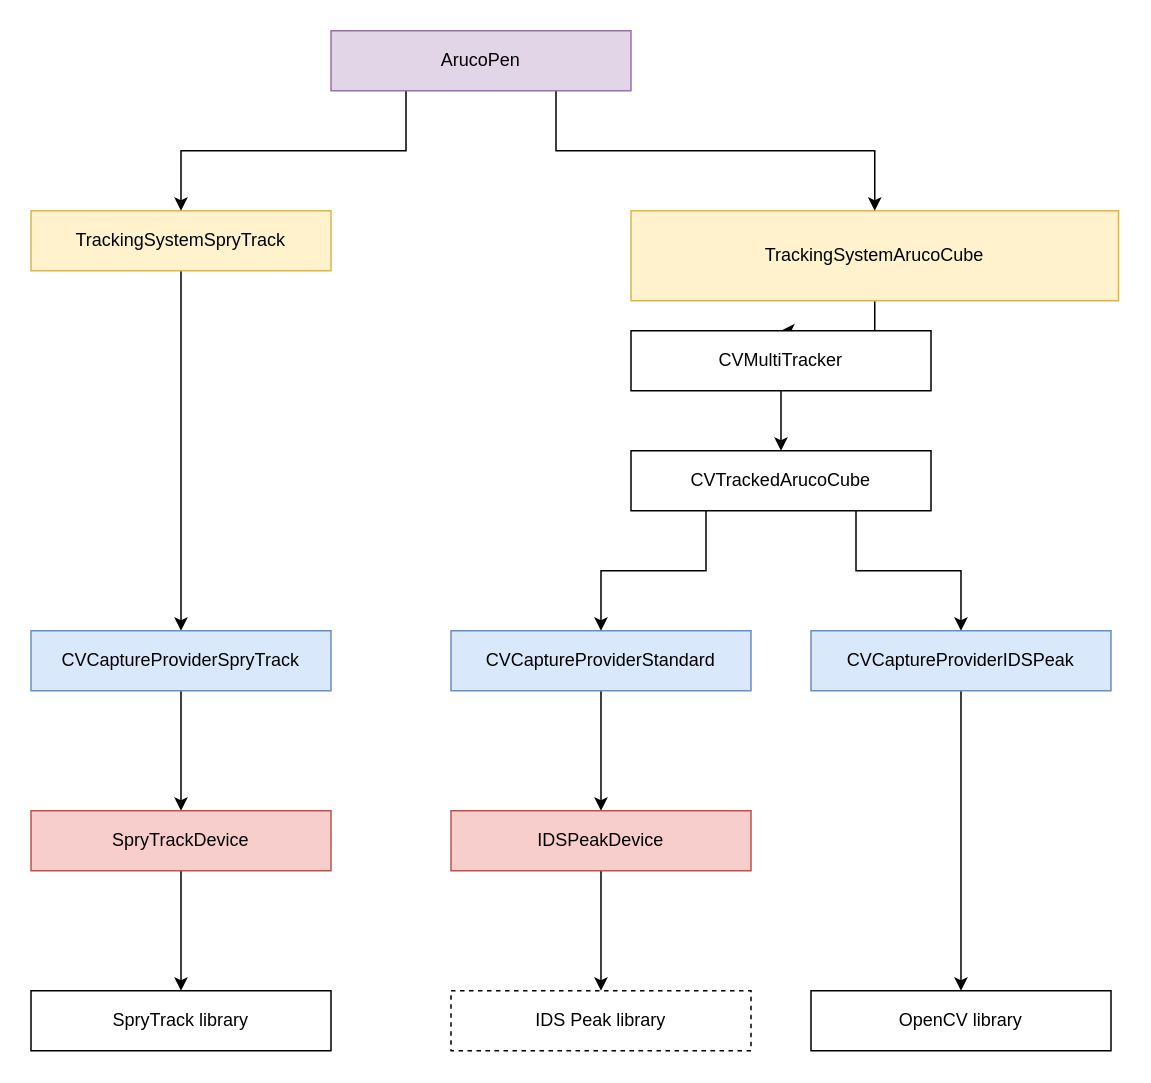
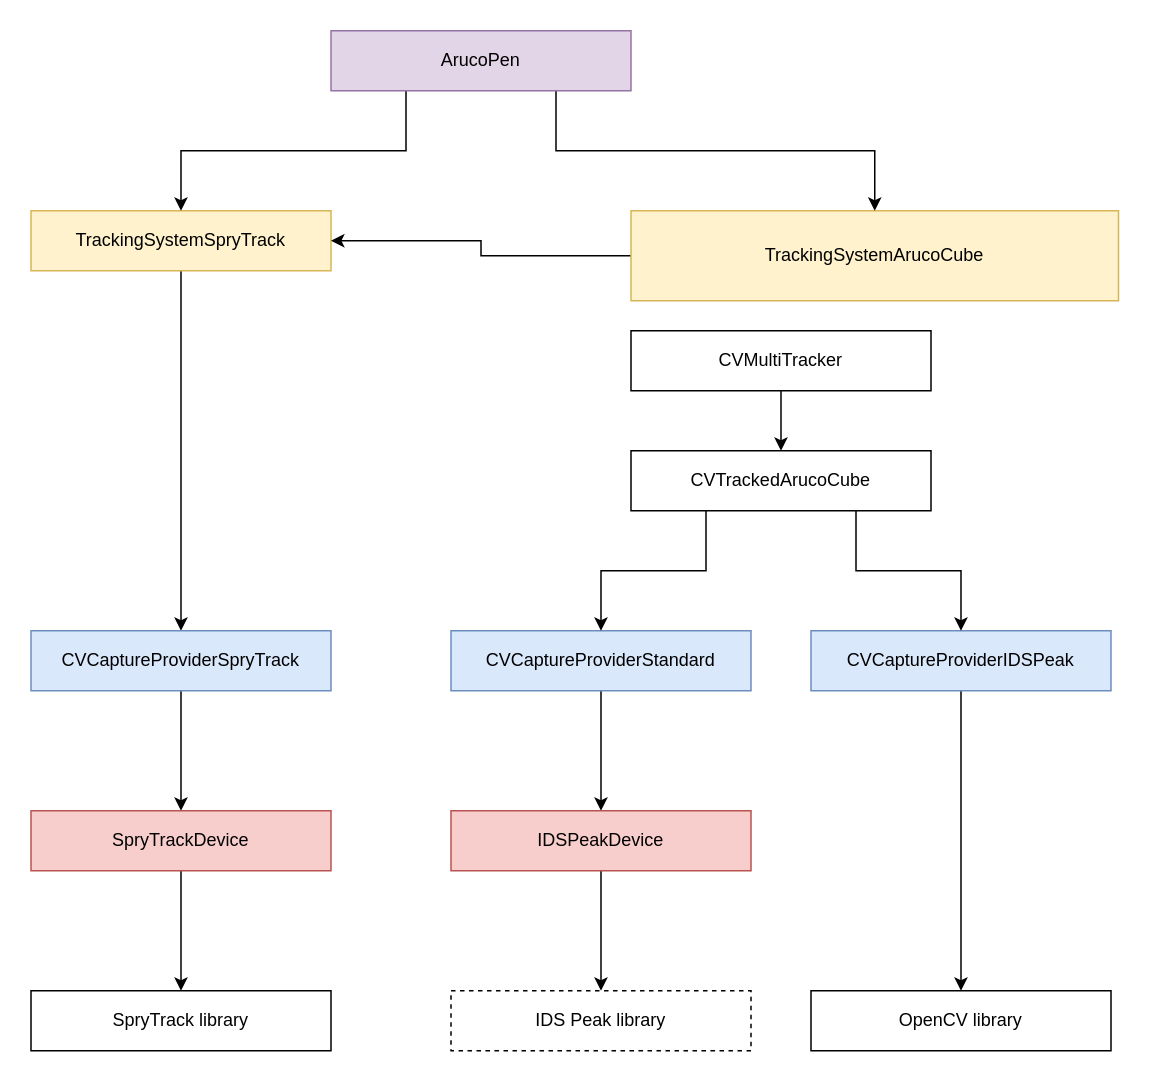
edge "TrackingSystemArucoCube" -> "CVMultiTracker": now "TrackingSystemArucoCube" -> "TrackingSystemSpryTrack"
